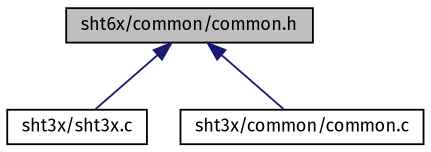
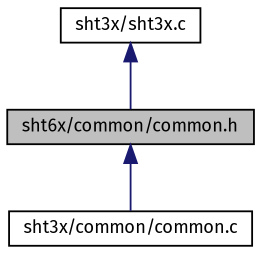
edge "sht3x/sht3x.c" -> "sht6x/common/common.h": reversed
